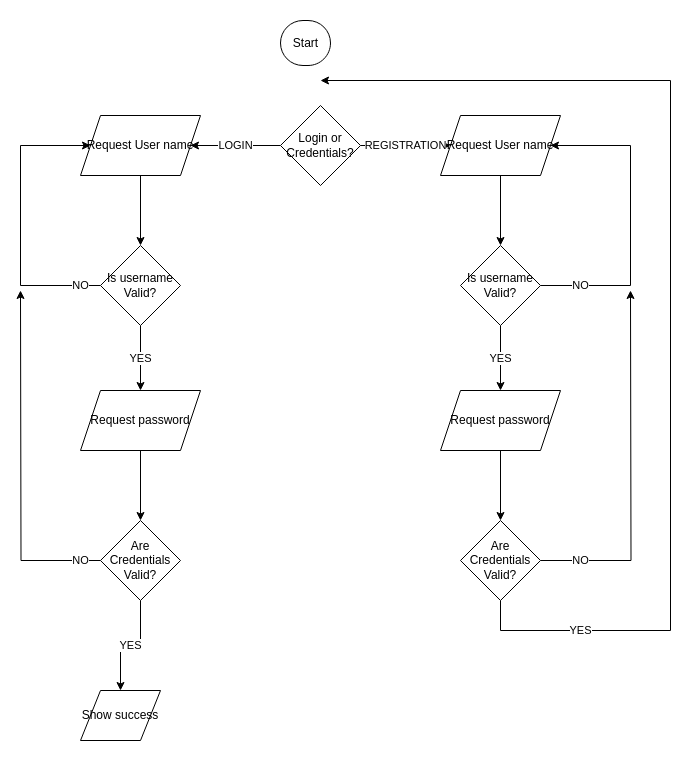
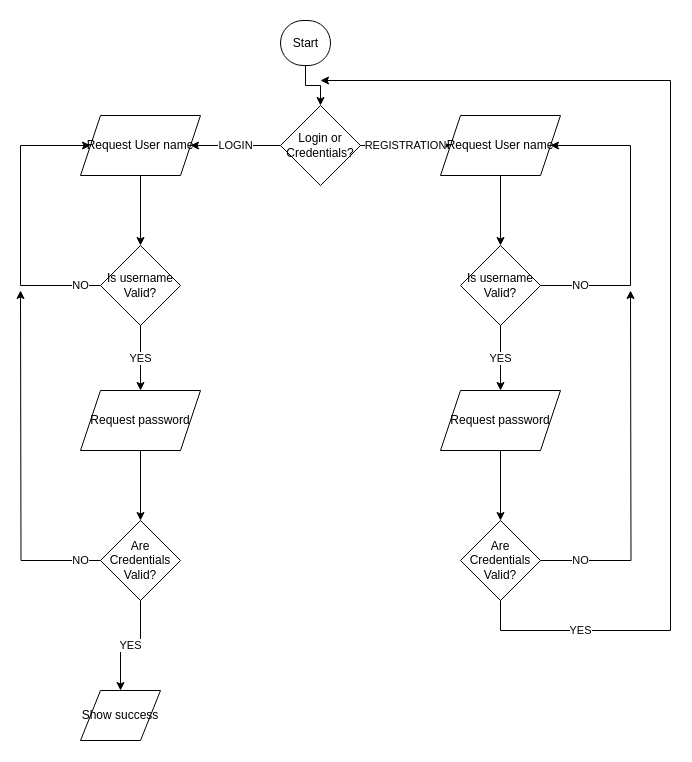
edge "Start" -> "Login or Credentials?": added
